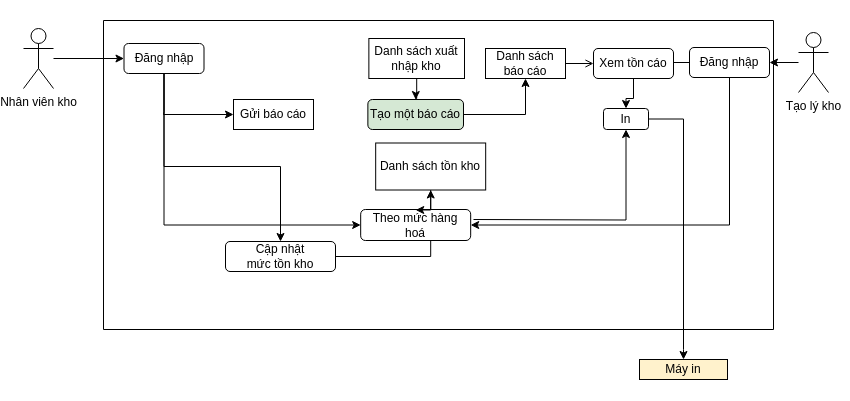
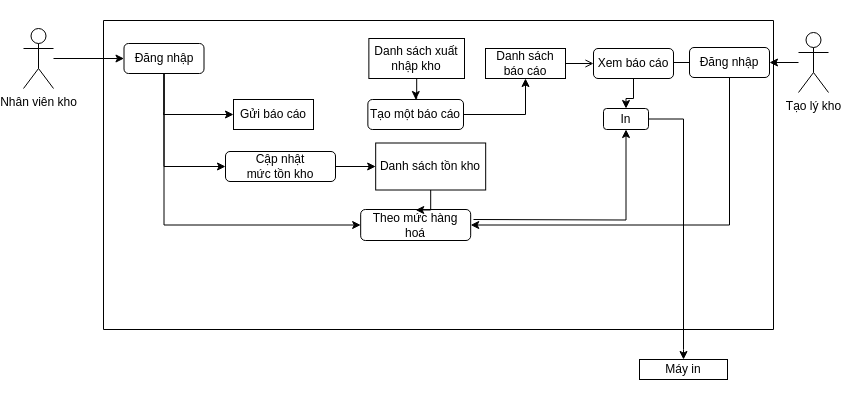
node "Xem tồn cáo": label "Xem tồn cáo" -> "Xem báo cáo"
node "Tạo một báo cáo": fillcolor #d5e8d4 -> #ffffff
node "Cập nhật mức tồn kho": moved (281, 257) -> (281, 167)
node "Máy in": fillcolor #fff2cc -> #ffffff
